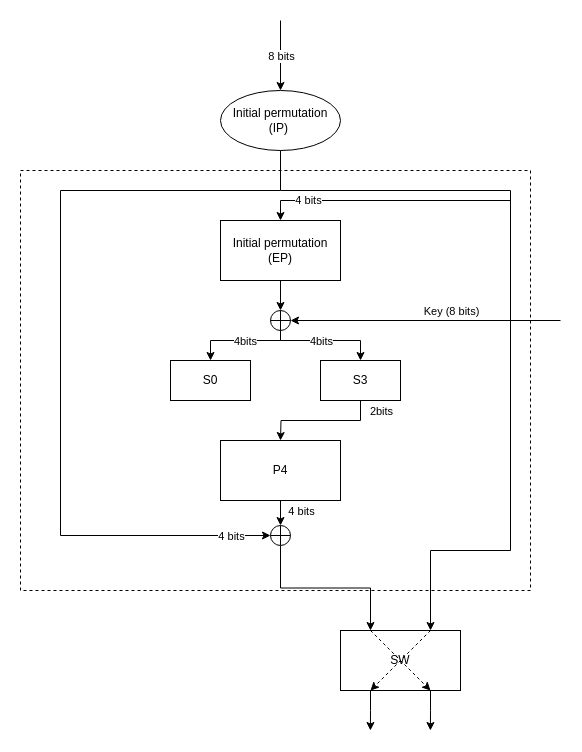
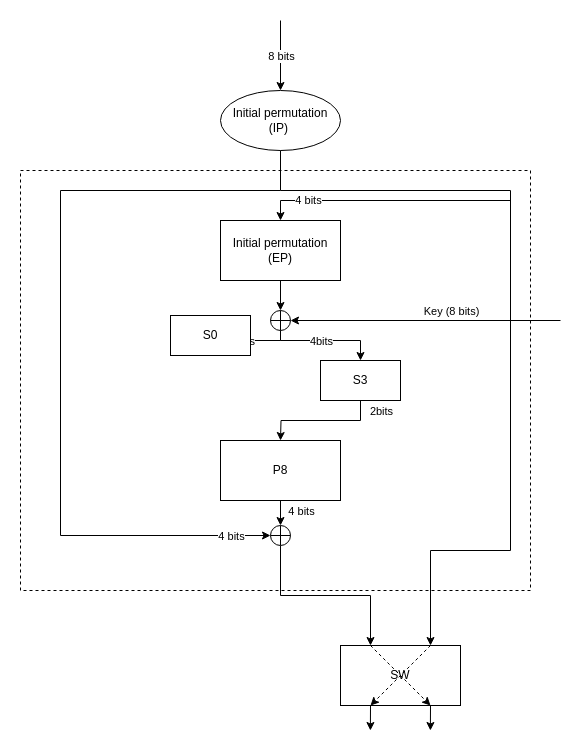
node "S0": moved (211, 381) -> (211, 336)
node "P4": label "P4" -> "P8"
node "SW": moved (401, 661) -> (401, 676)
